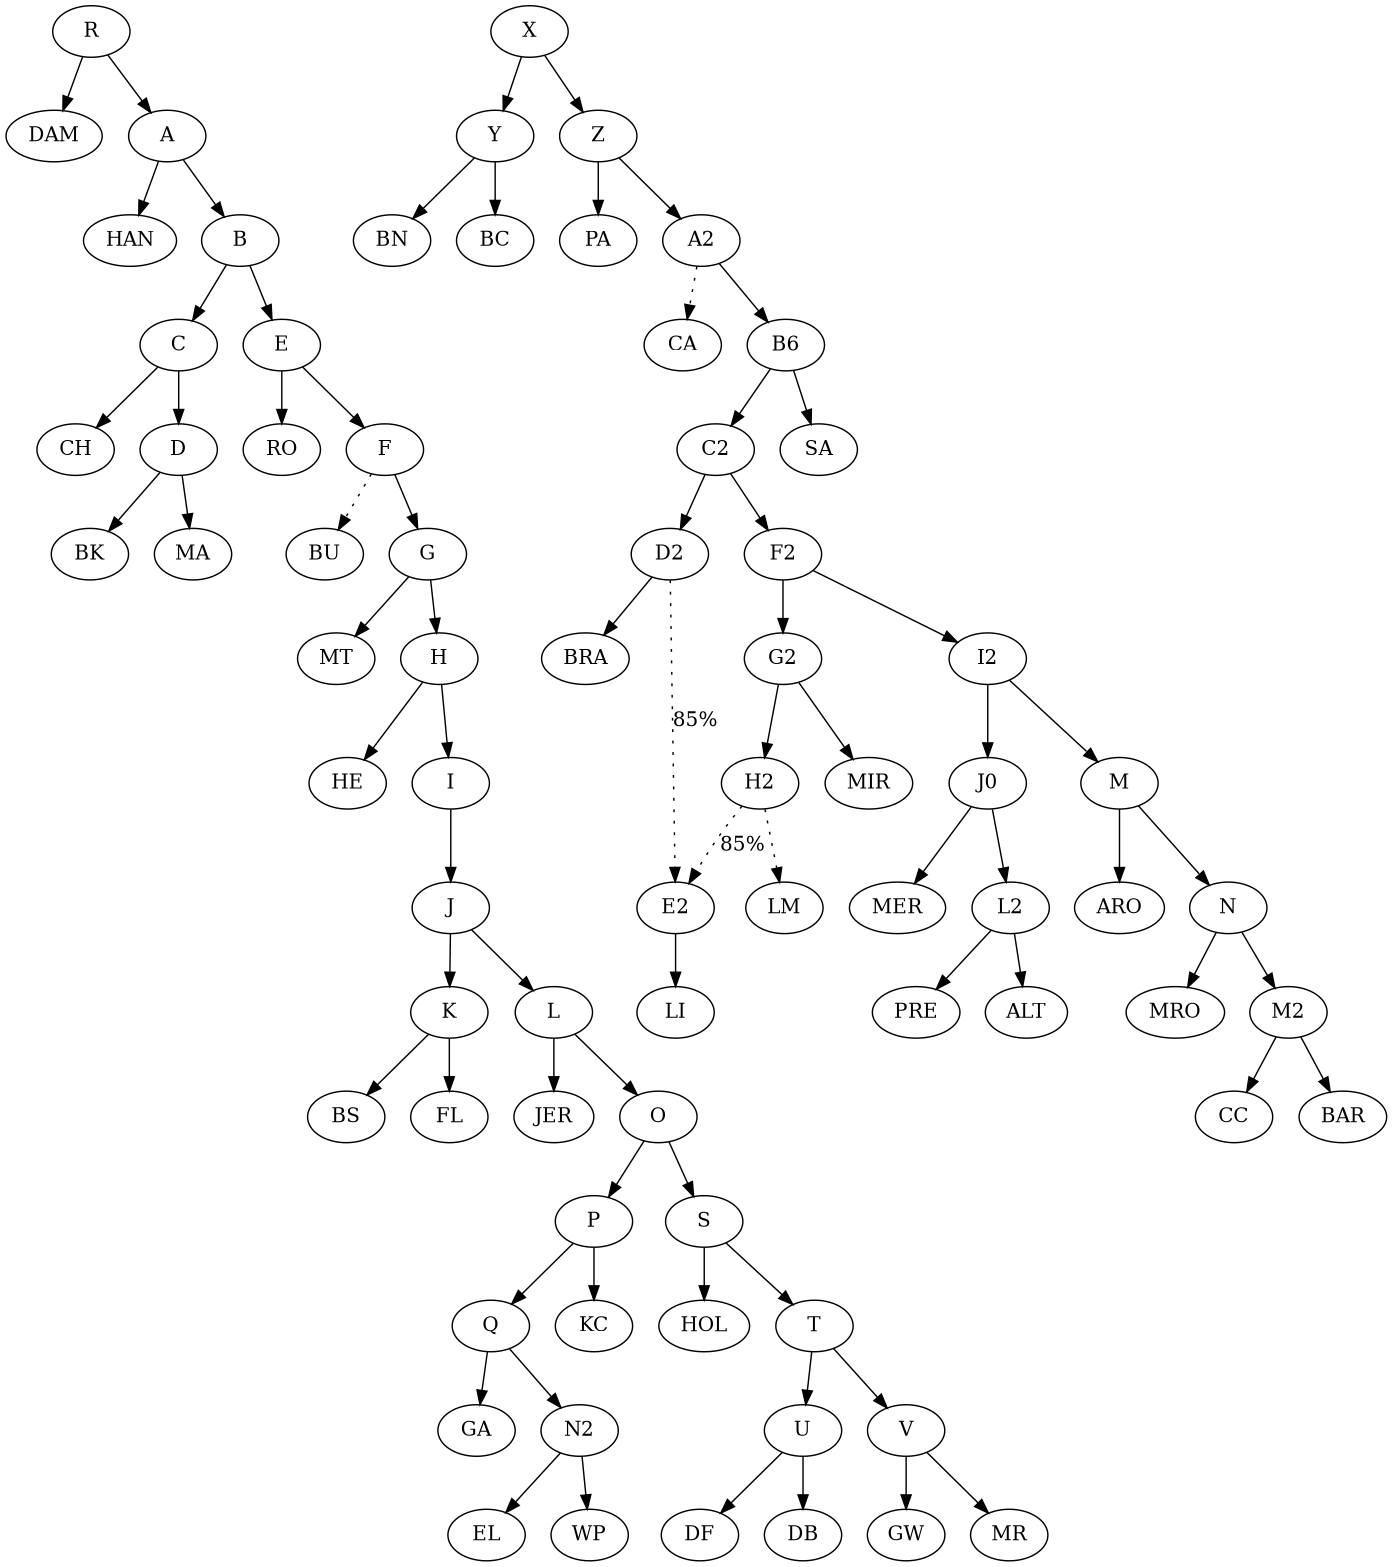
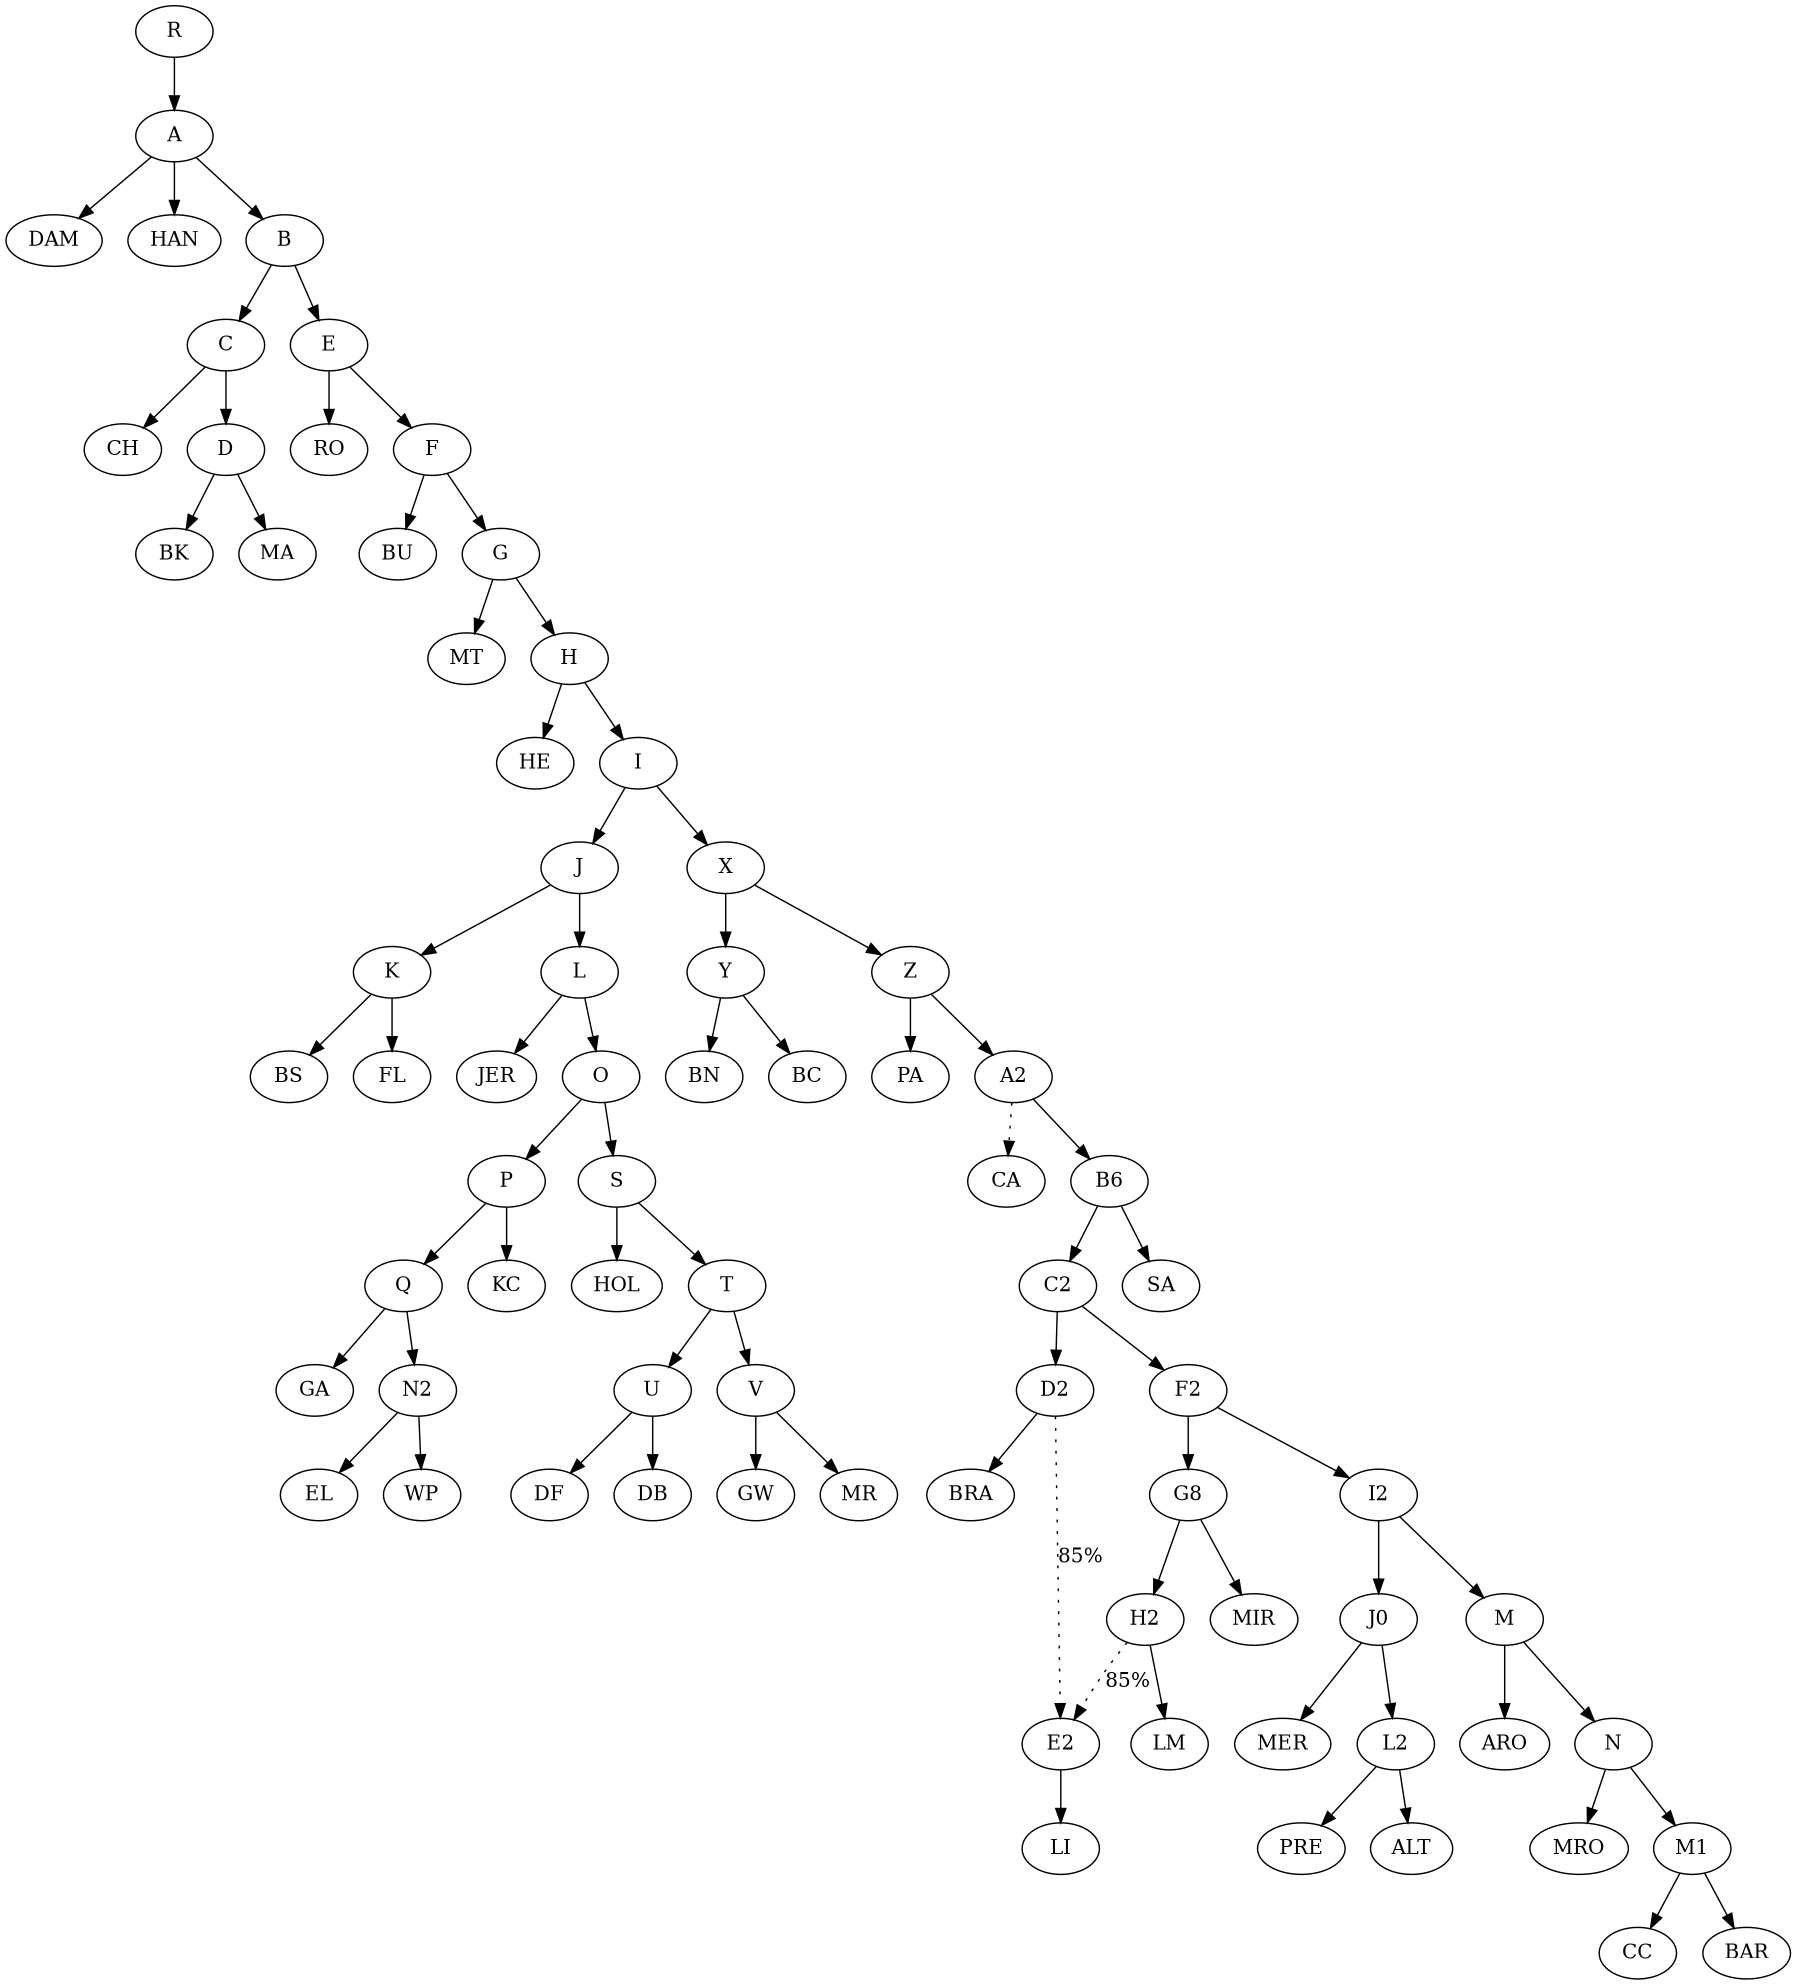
edge "R" -> "DAM": now "A" -> "DAM"
edge "F" -> "BU": style dotted -> solid
node "G2": label "G2" -> "G8"
edge "I" -> "X": added
edge "H2" -> "LM": style dotted -> solid
node "M2": label "M2" -> "M1"
